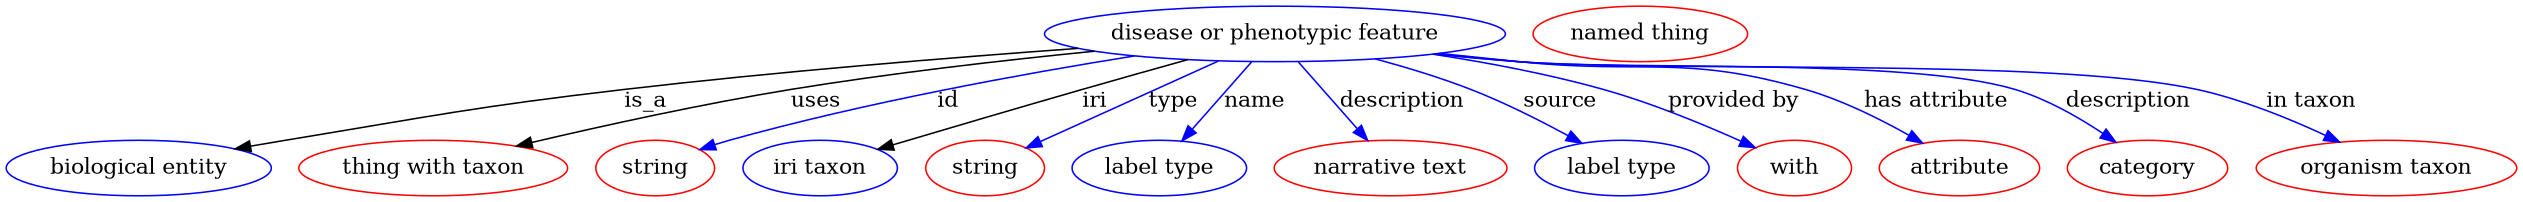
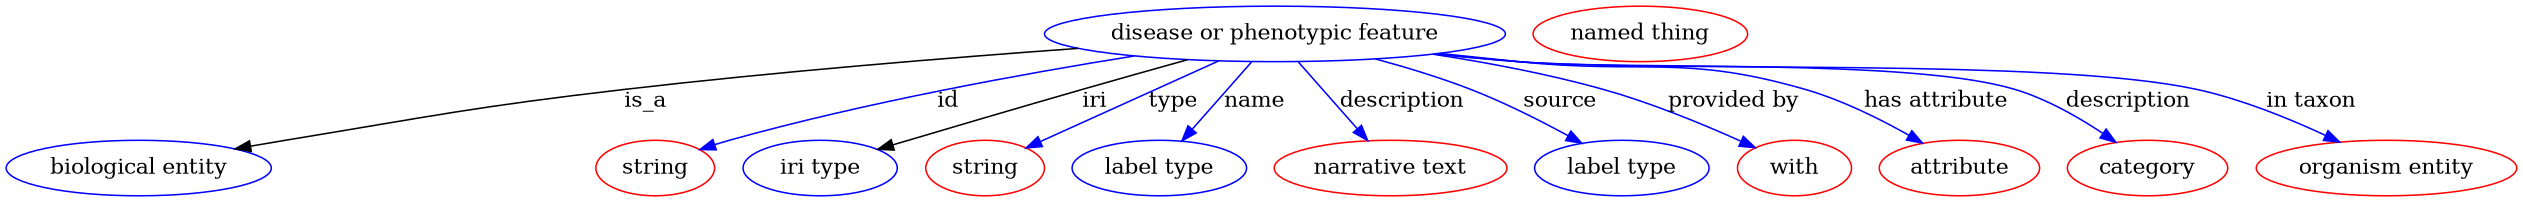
node "thing with taxon": removed
node "iri taxon": label "iri taxon" -> "iri type"
node "organism taxon": label "organism taxon" -> "organism entity"
